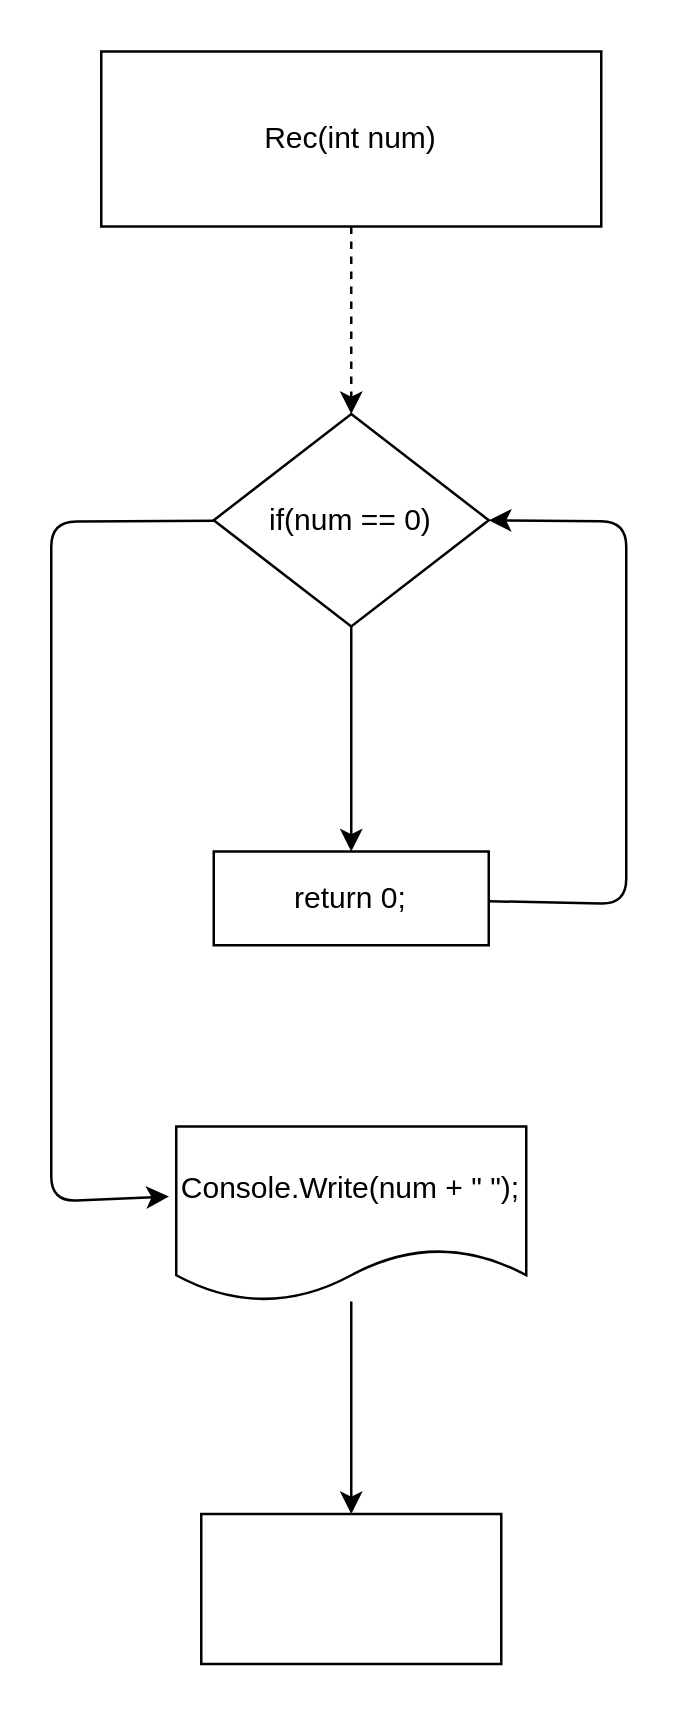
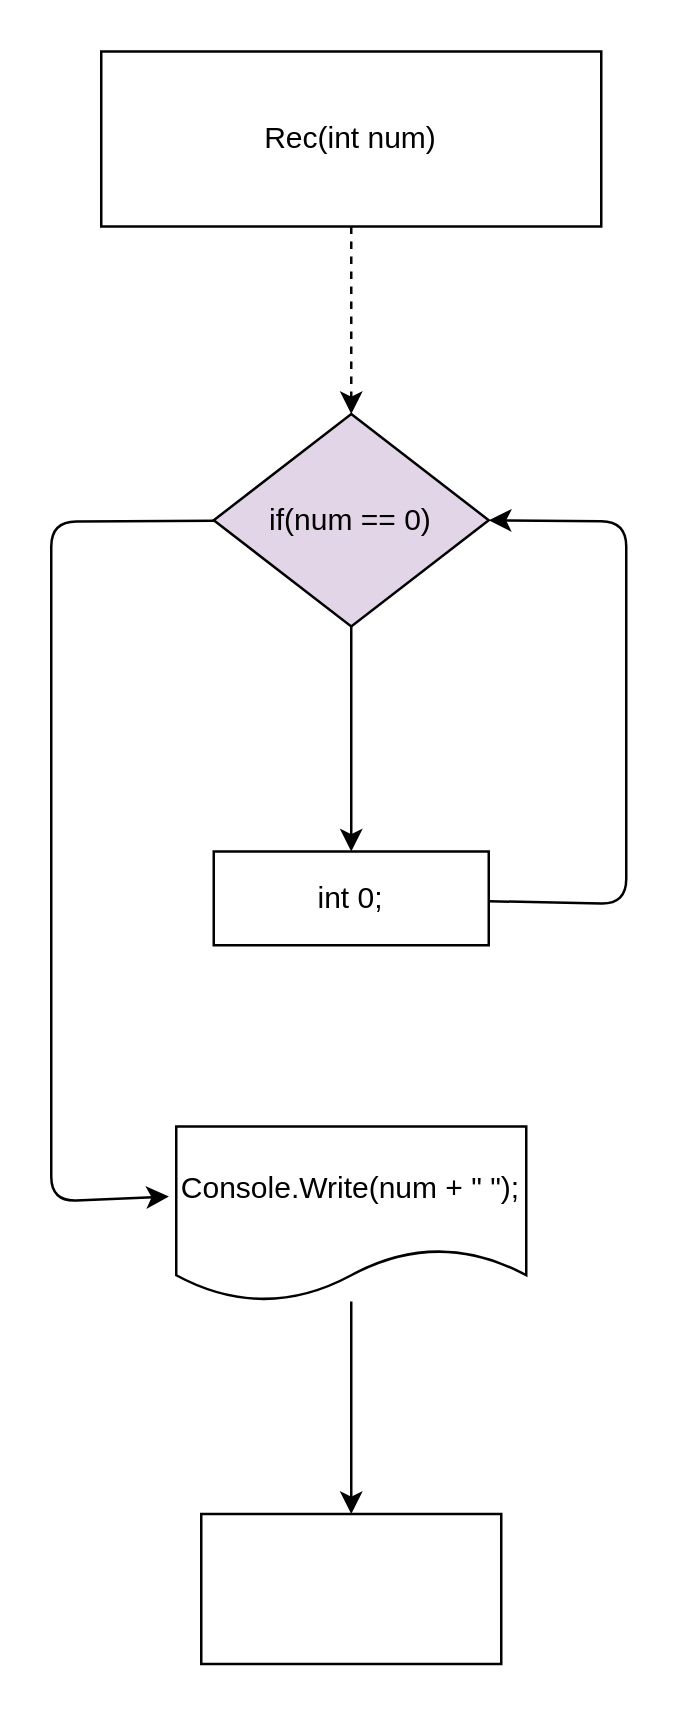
node "if(num == 0)": fillcolor #ffffff -> #e1d5e7
node "return 0;": label "return 0;" -> "int 0;"
